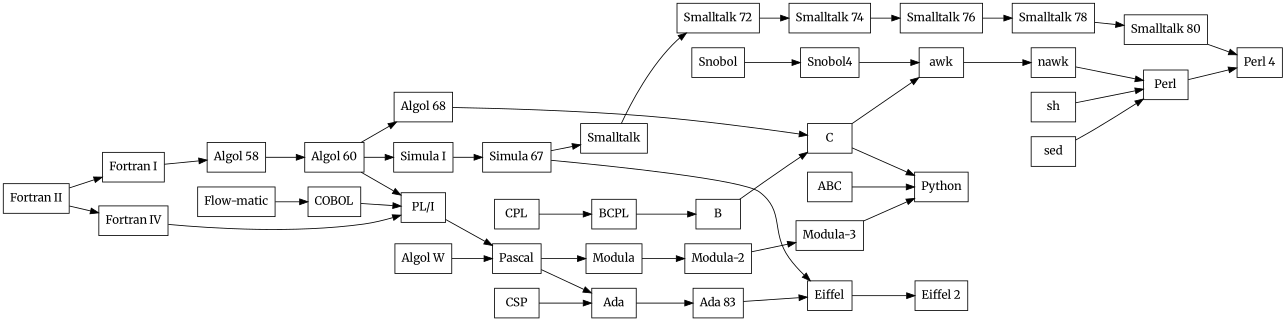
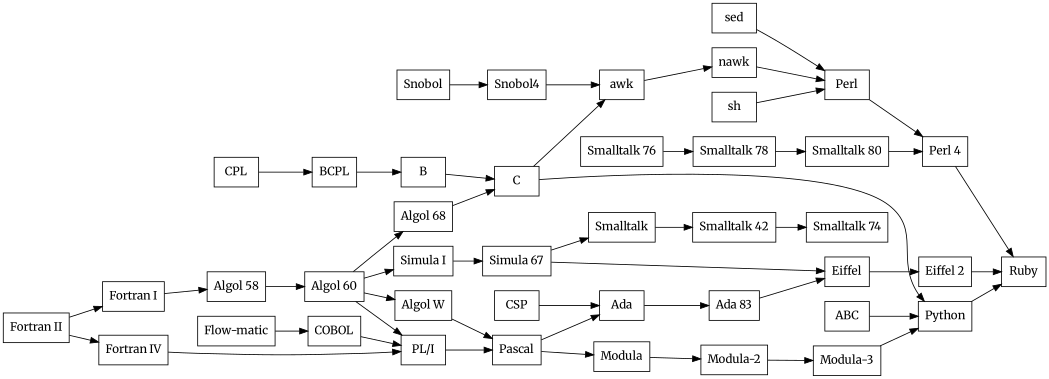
node "Smalltalk 72": label "Smalltalk 72" -> "Smalltalk 42"
edge "Smalltalk 74" -> "Smalltalk 76": removed
node "Ruby": added
edge "Algol 60" -> "Algol W": added
